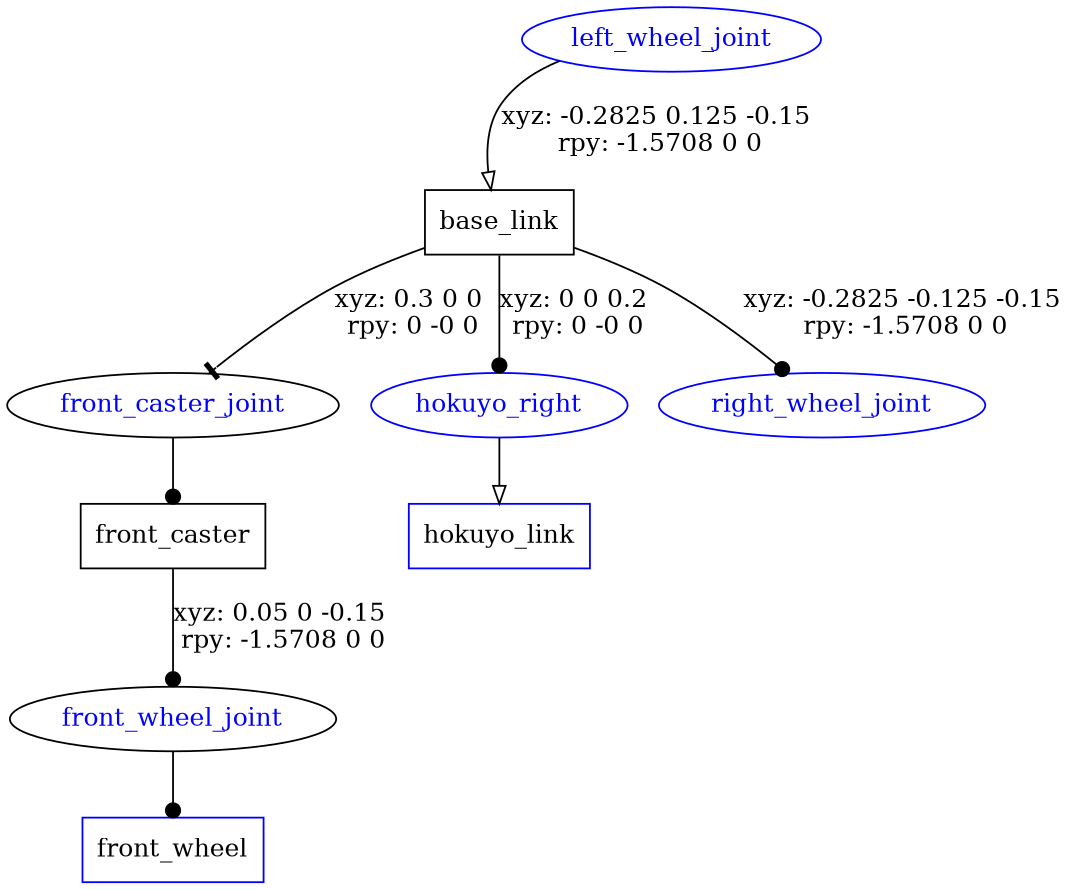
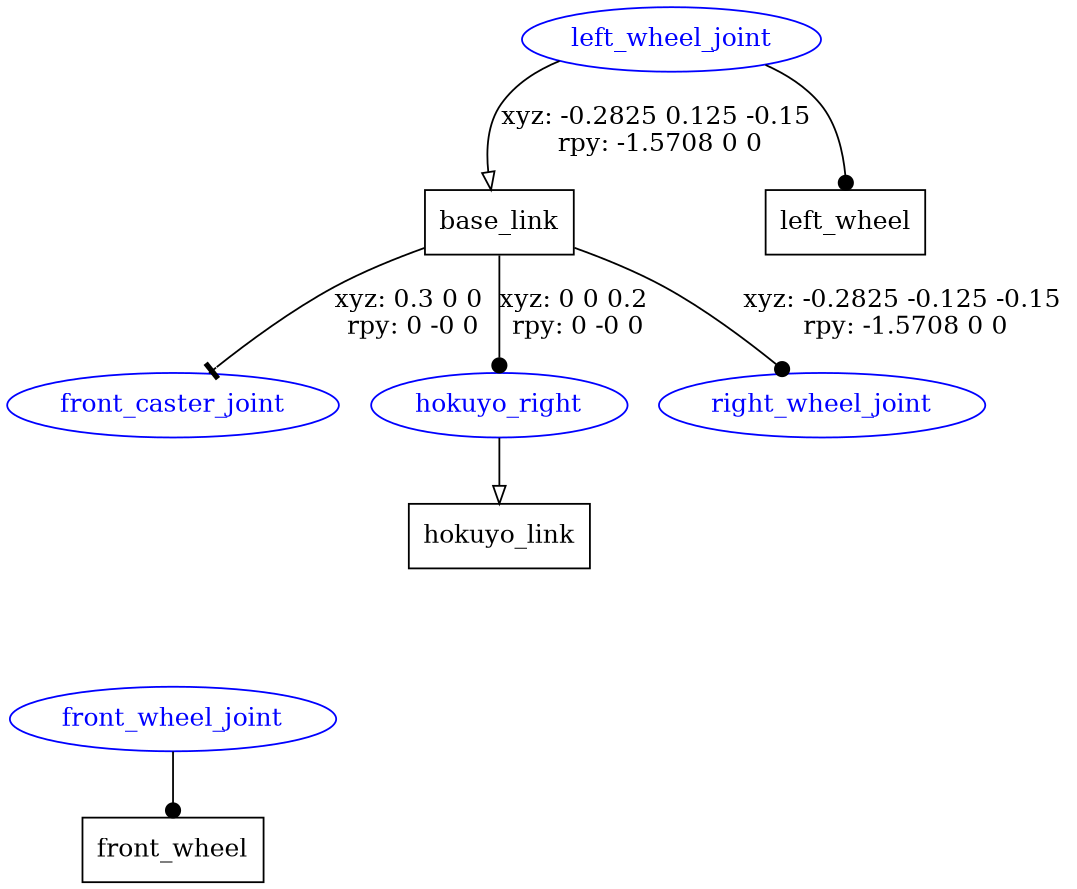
node "left_wheel": added
node "front_caster_joint": color black -> blue
node "front_caster": removed
node "hokuyo_link": color blue -> black
node "front_wheel_joint": color black -> blue
node "front_wheel": color blue -> black
